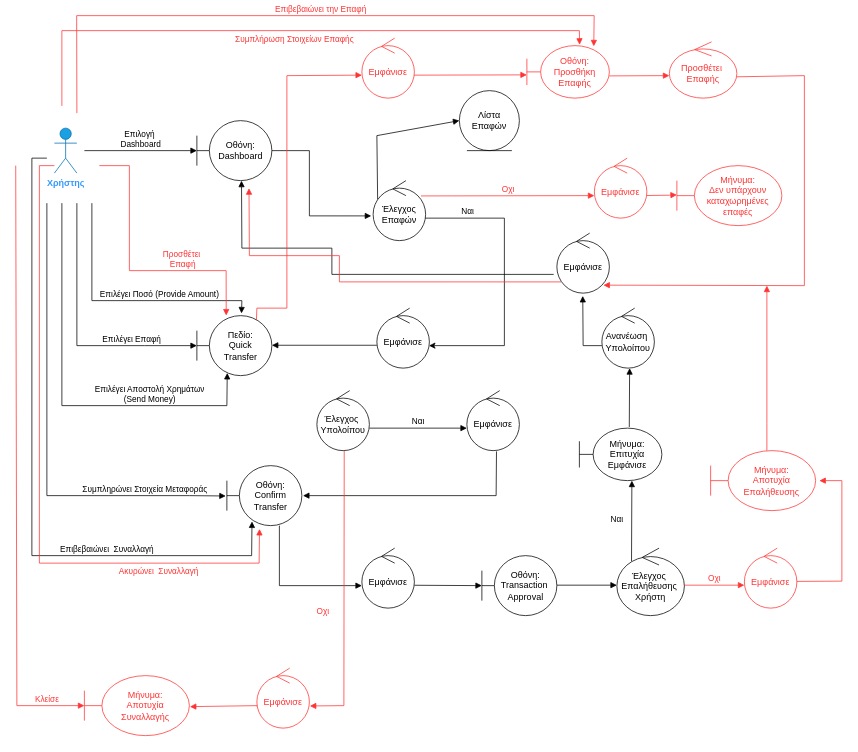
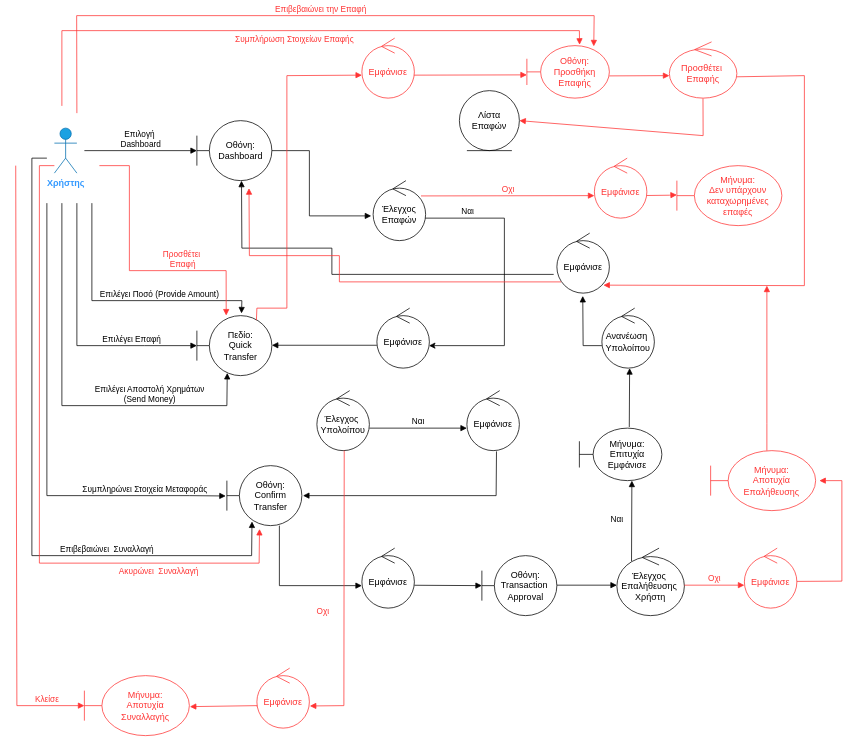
edge "Προσθέτει Επαφής" -> "Λίστα Επαφών": added
edge "Έλεγχος Επαφών" -> "Λίστα Επαφών": removed
